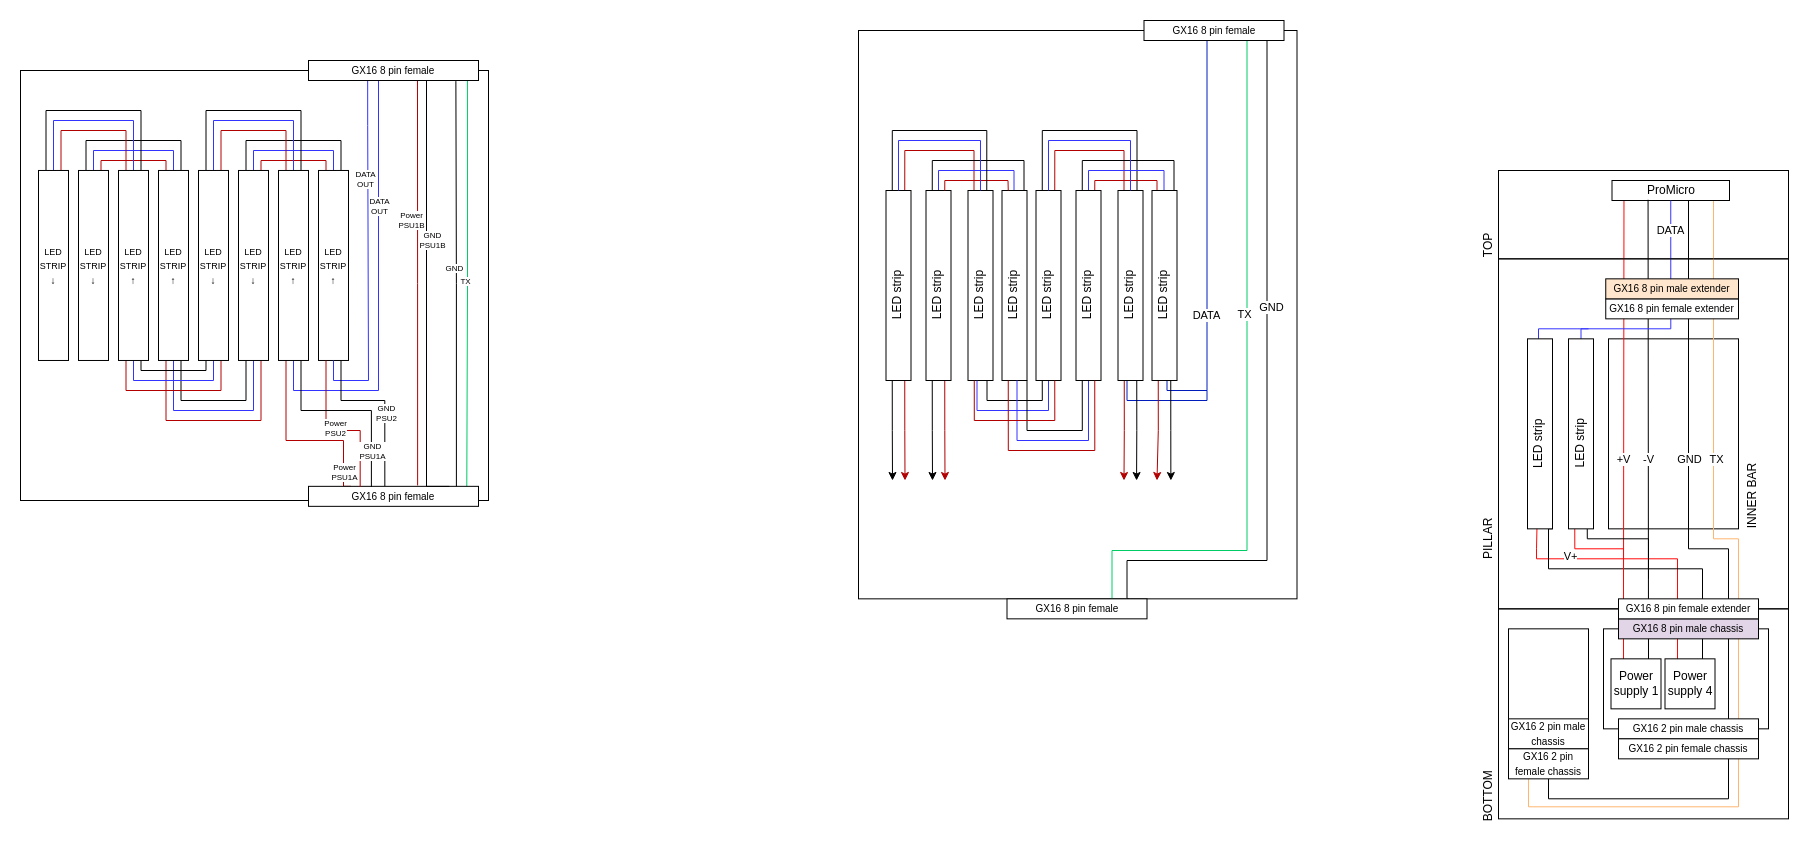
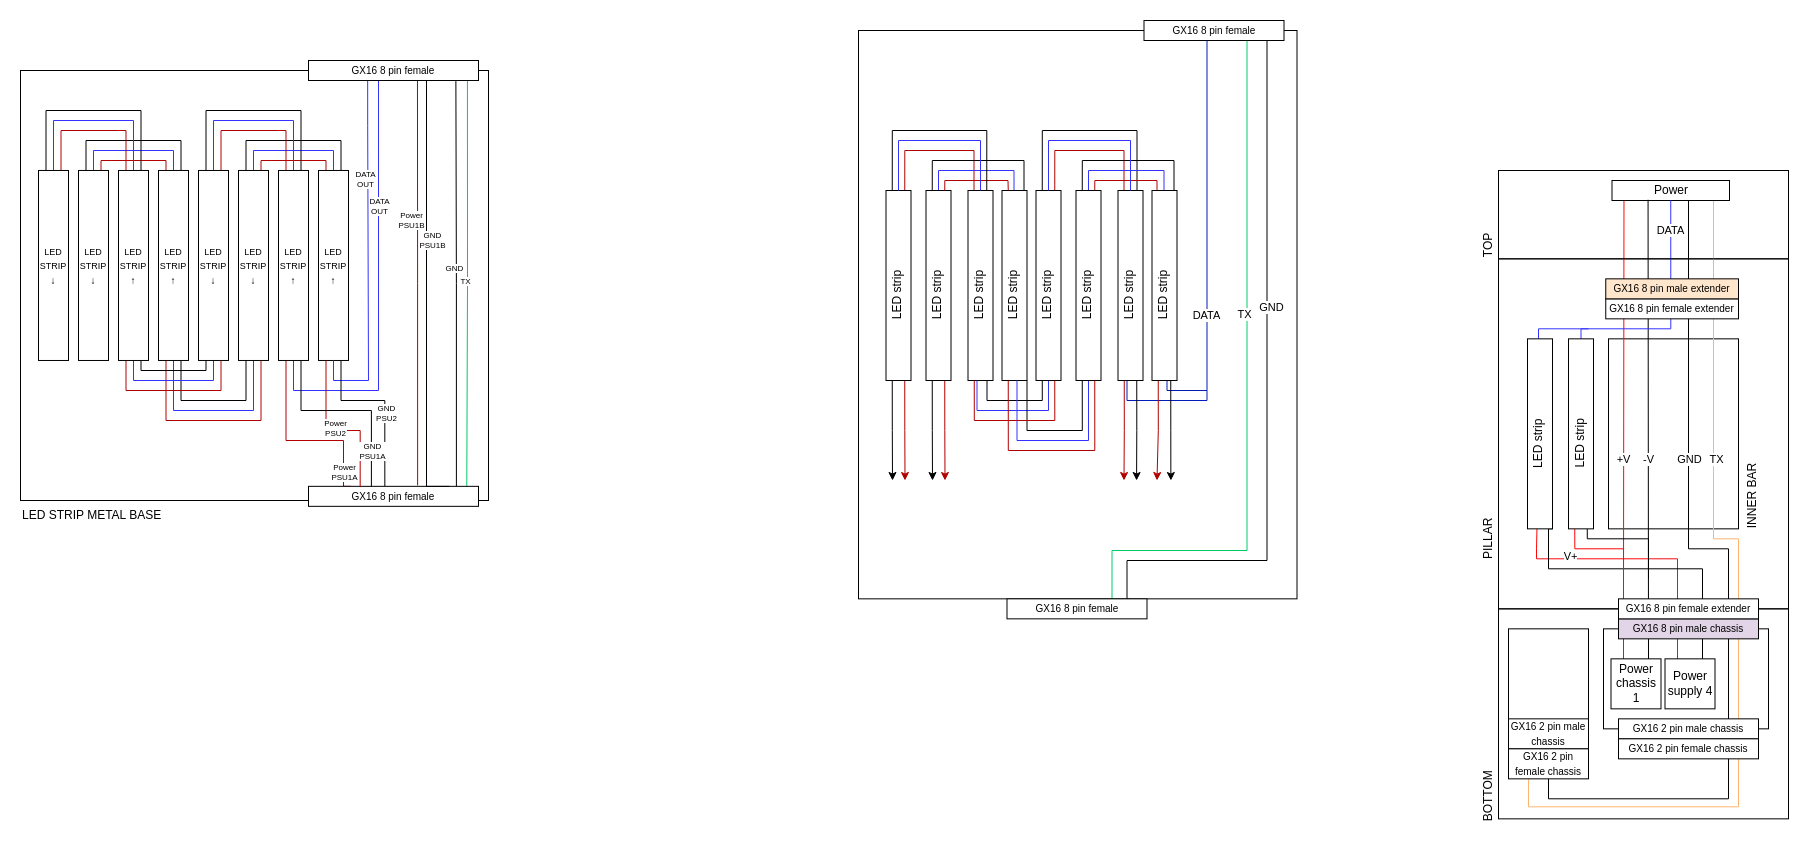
node "ProMicro": label "ProMicro" -> "Power"
node "LED STRIP METAL BASE": added
node "Power supply 1": label "Power supply 1" -> "Power chassis 1"
